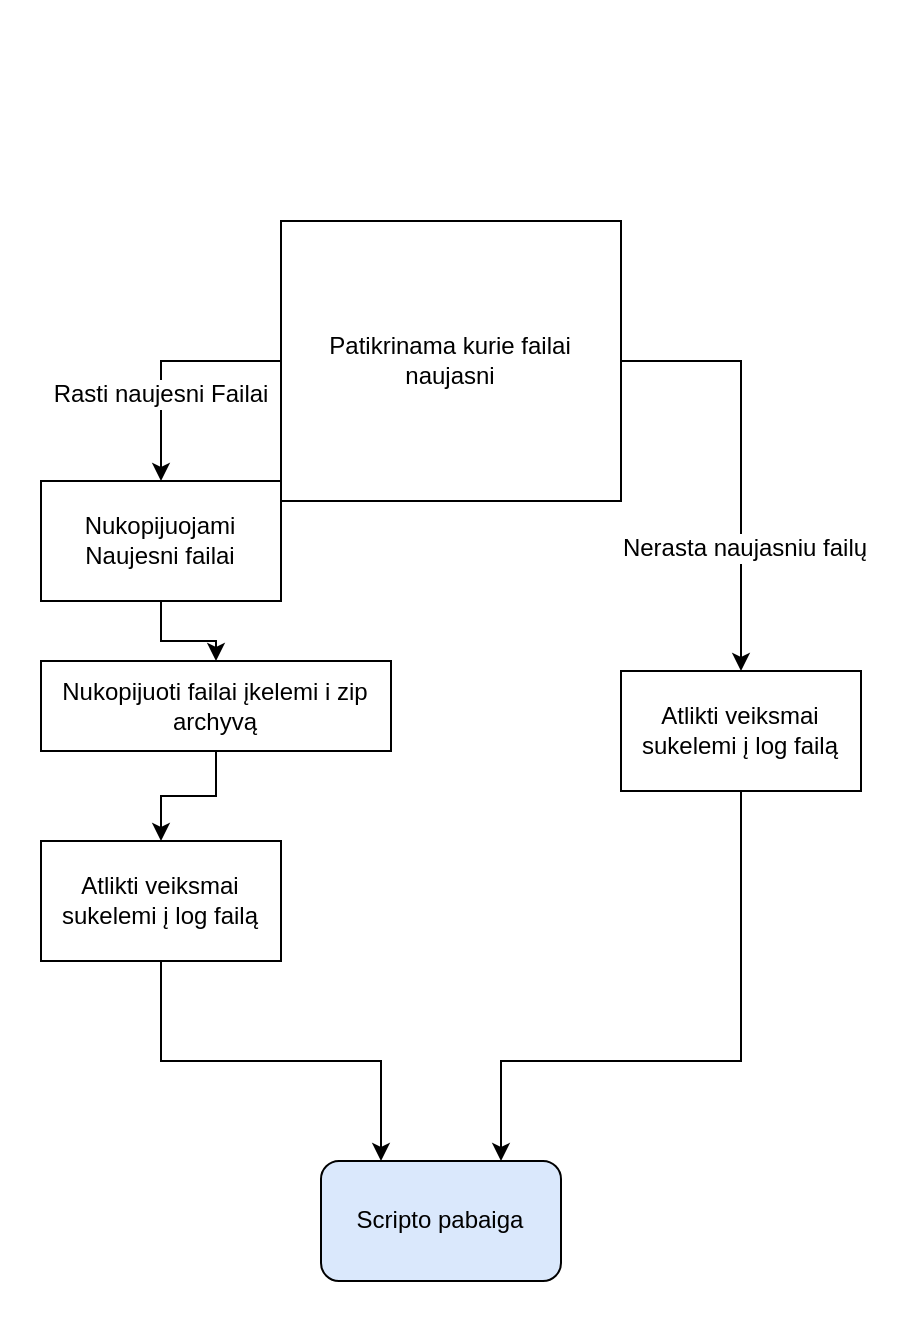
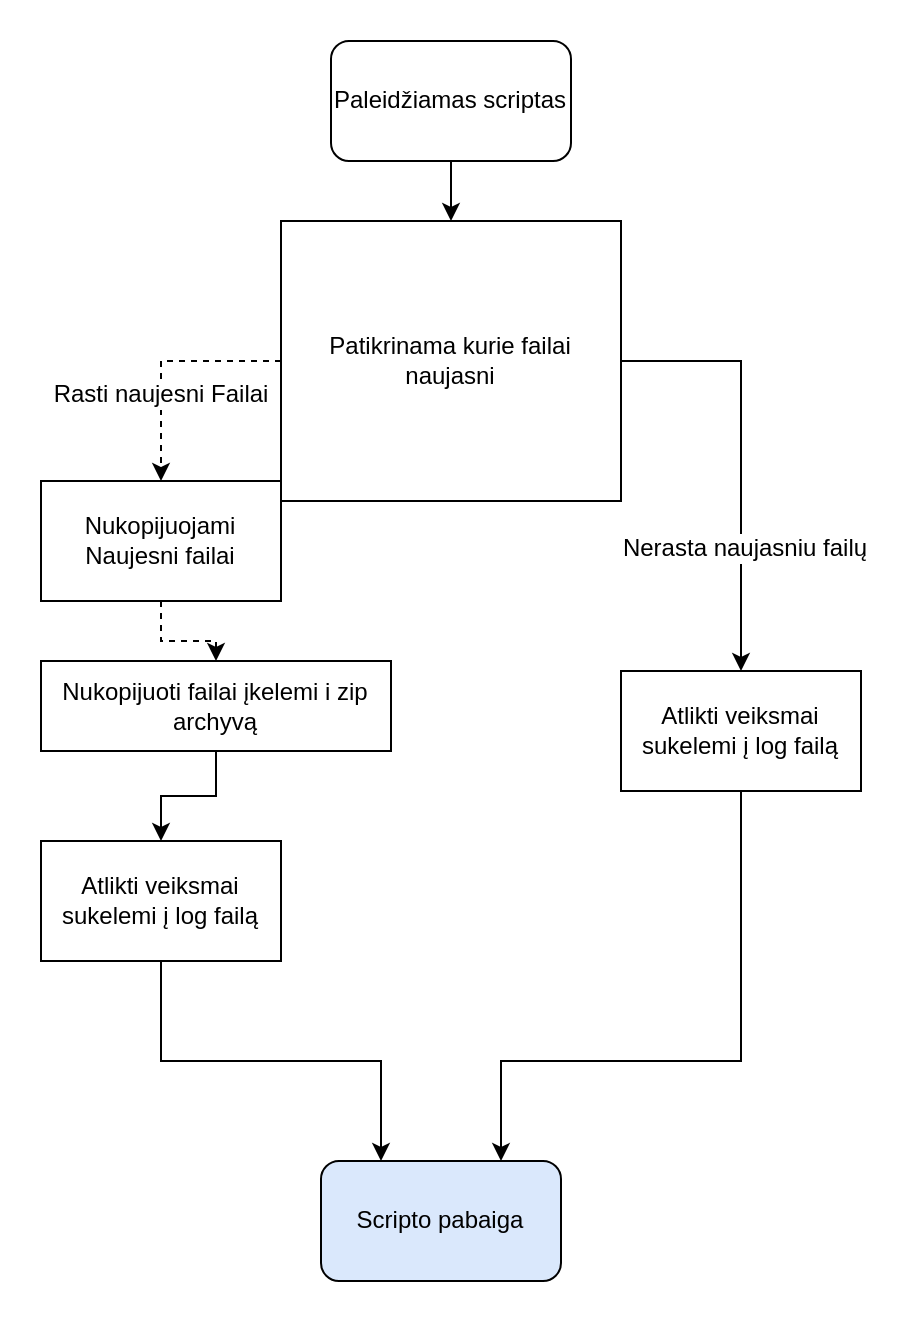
node "Paleidžiamas scriptas": added
edge "Paleidžiamas scriptas" -> "Patikrinama kurie failai naujasni": added
edge "Patikrinama kurie failai naujasni" -> "Nukopijuojami Naujesni failai": style solid -> dashed
edge "Nukopijuojami Naujesni failai" -> "Nukopijuoti failai įkelemi i zip archyvą": style solid -> dashed
